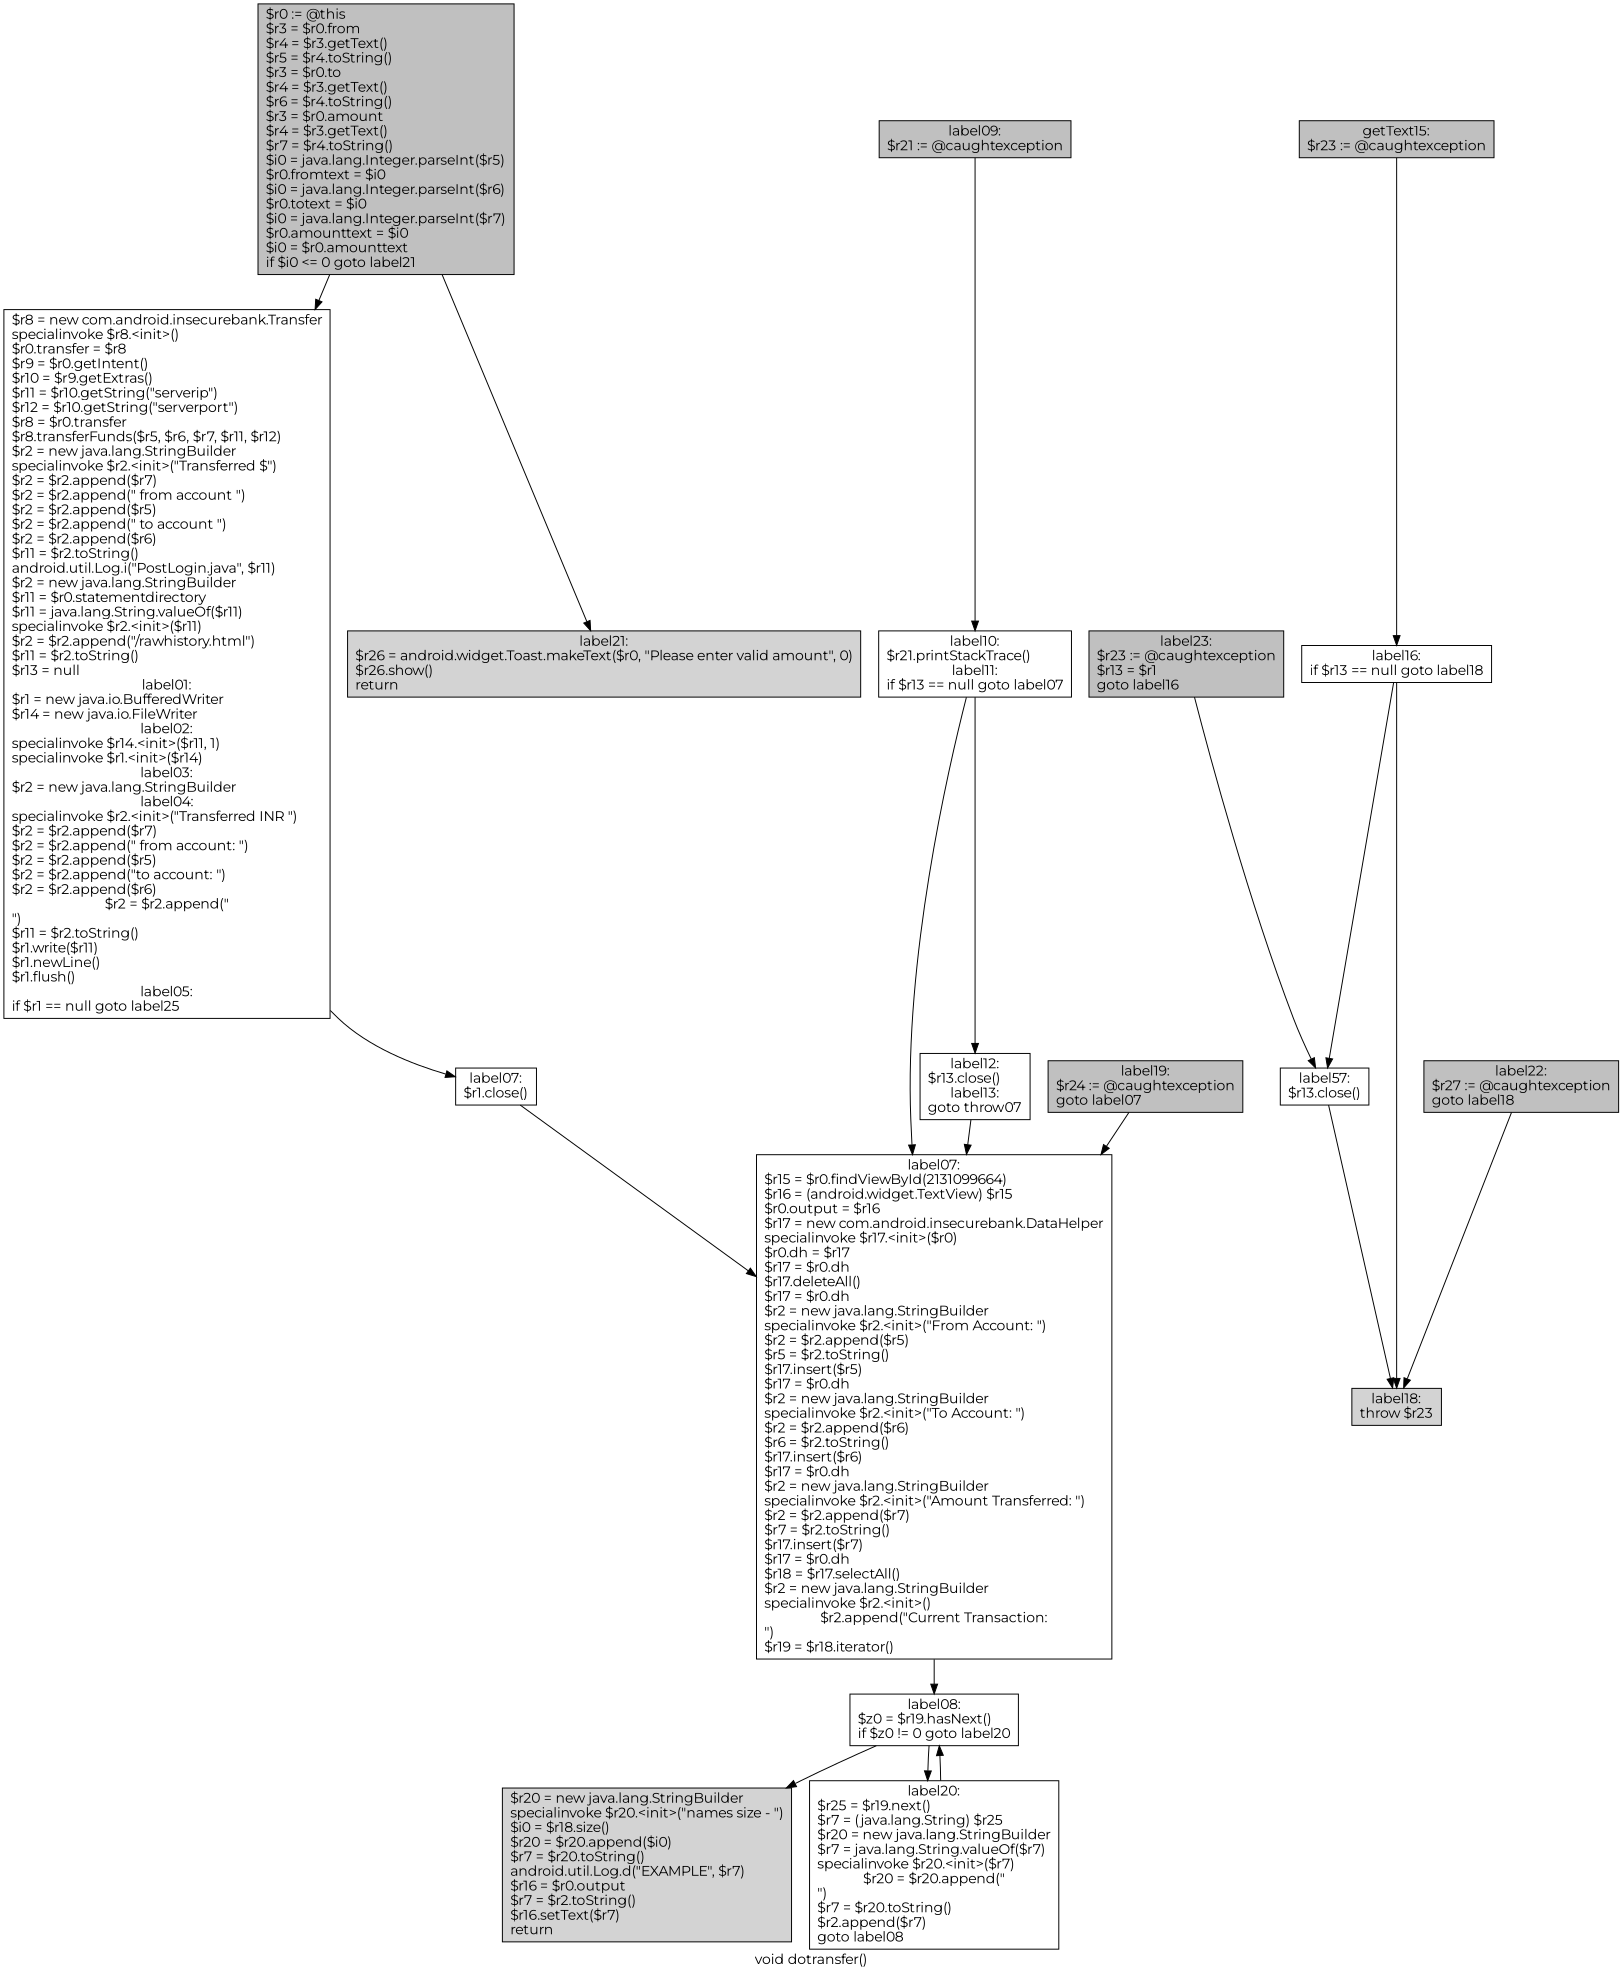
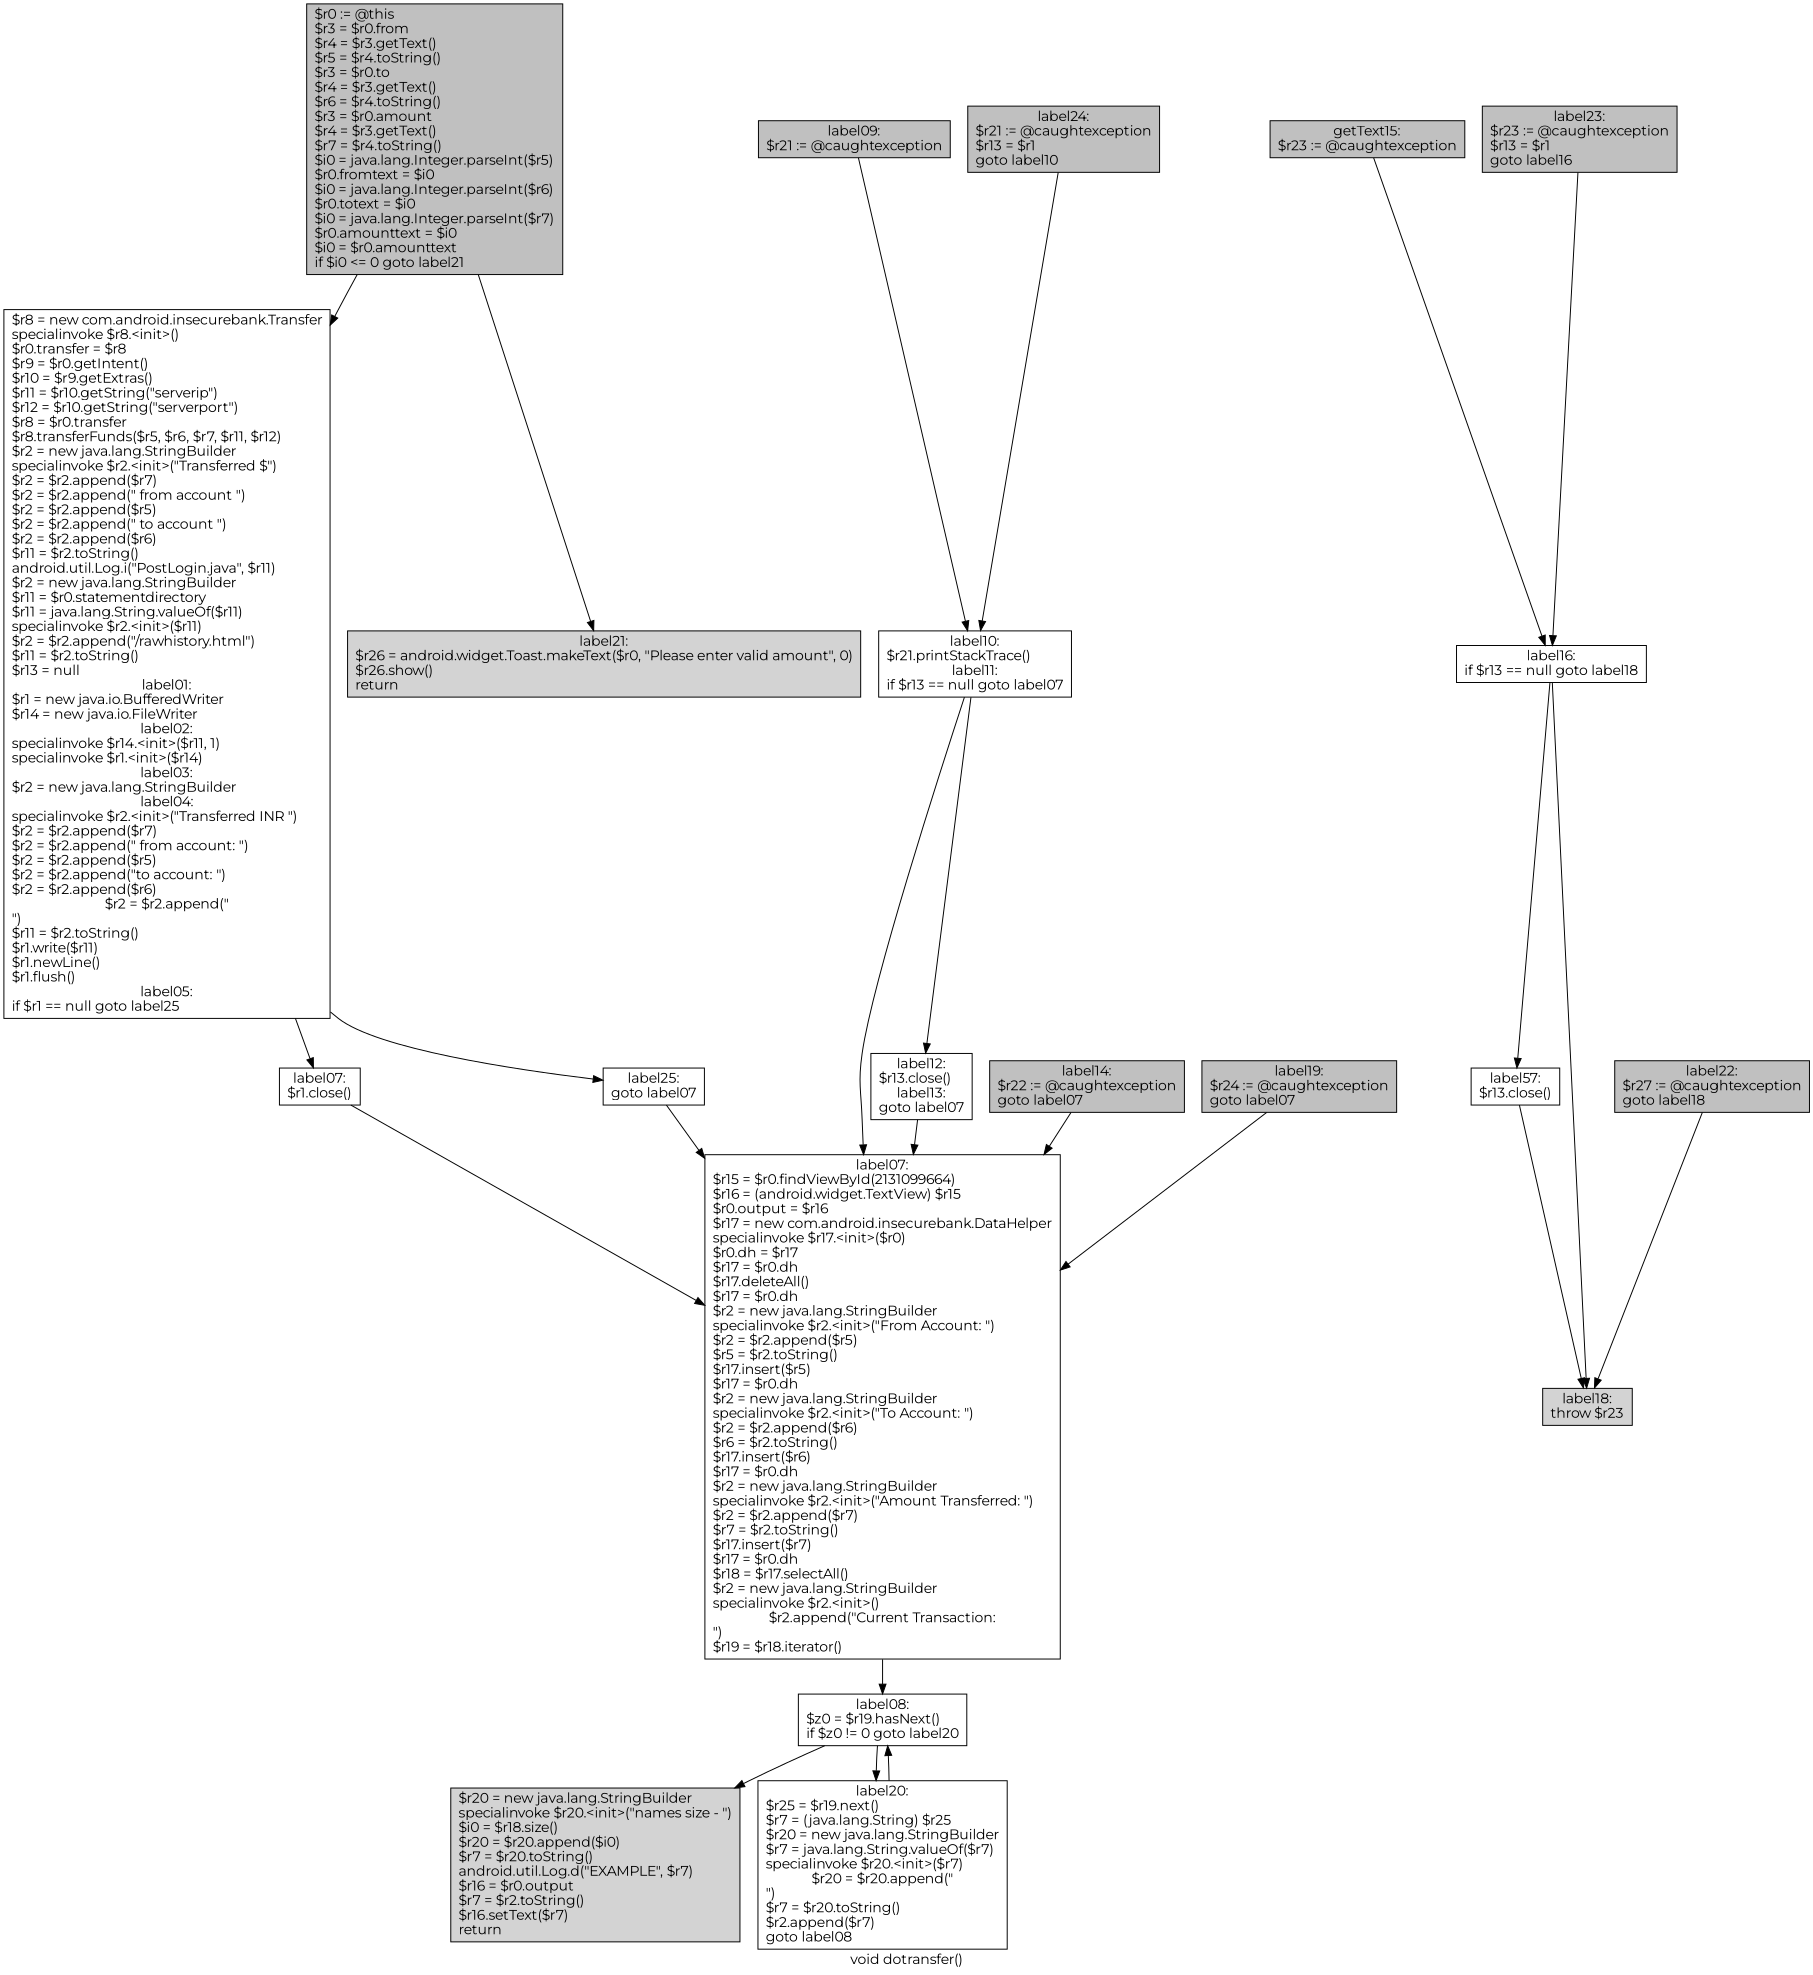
node "label24: $r21 := @caughtexception $r13 = $r1 goto label10": added
edge "label23: $r23 := @caughtexception $r13 = $r1 goto label16" -> "label57: $r13.close()": now "label23: $r23 := @caughtexception $r13 = $r1 goto label16" -> "label16: if $r13 == null goto label18"
node "label25: goto label07": added
node "label12: $r13.close() label13: goto throw07": label "label12: $r13.close() label13: goto throw07" -> "label12: $r13.close() label13: goto label07"
node "label14: $r22 := @caughtexception goto label07": added
